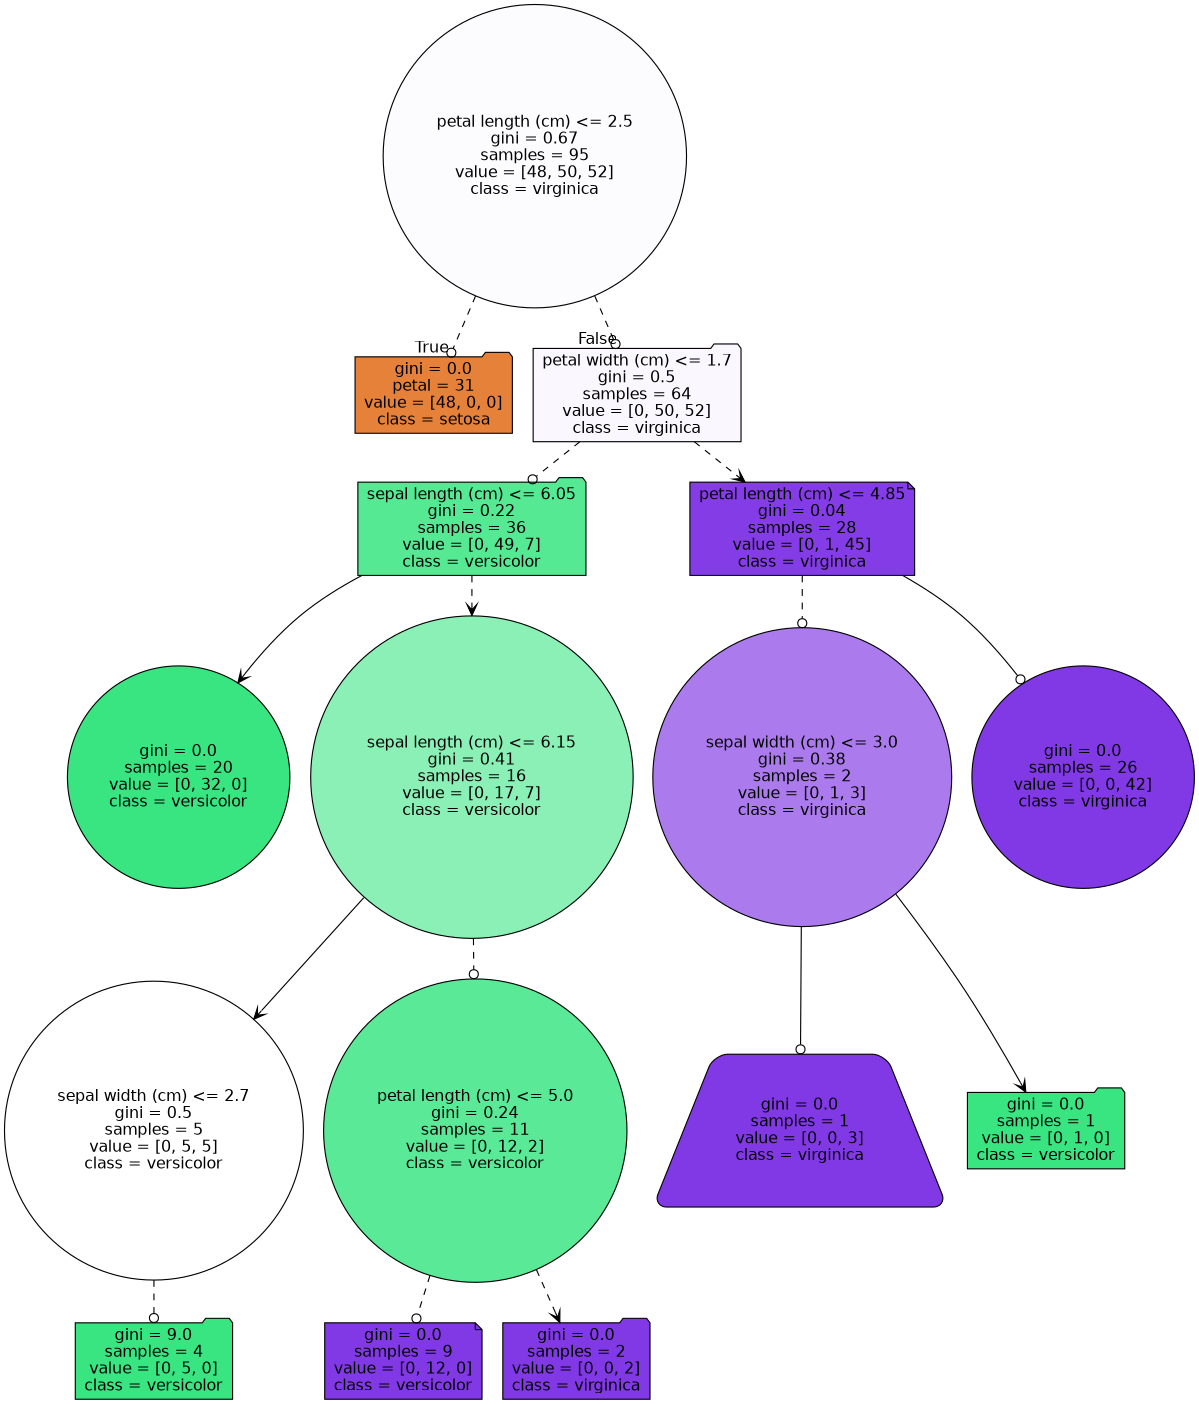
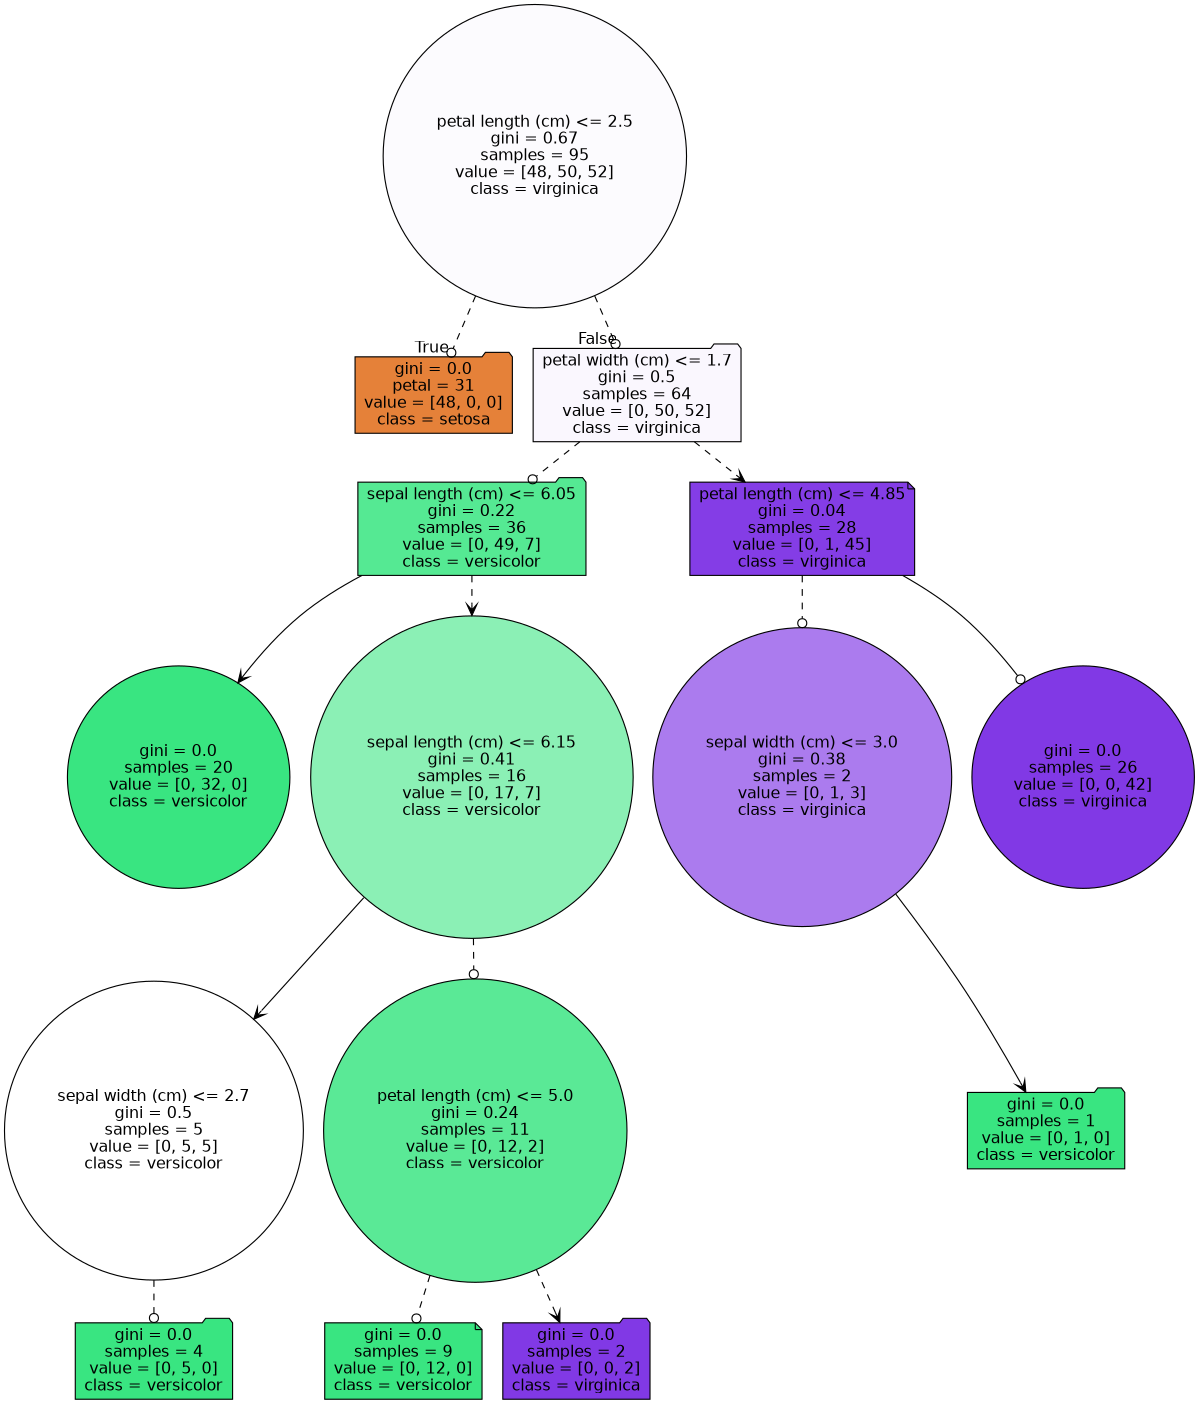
node "gini = 0.0 samples = 1 value = [0, 0, 3] class = virginica": removed
node "gini = 9.0 samples = 4 value = [0, 5, 0] class = versicolor": label "gini = 9.0 samples = 4 value = [0, 5, 0] class = versicolor" -> "gini = 0.0 samples = 4 value = [0, 5, 0] class = versicolor"
node "gini = 0.0 samples = 9 value = [0, 12, 0] class = versicolor": fillcolor #8139e5 -> #39e581
